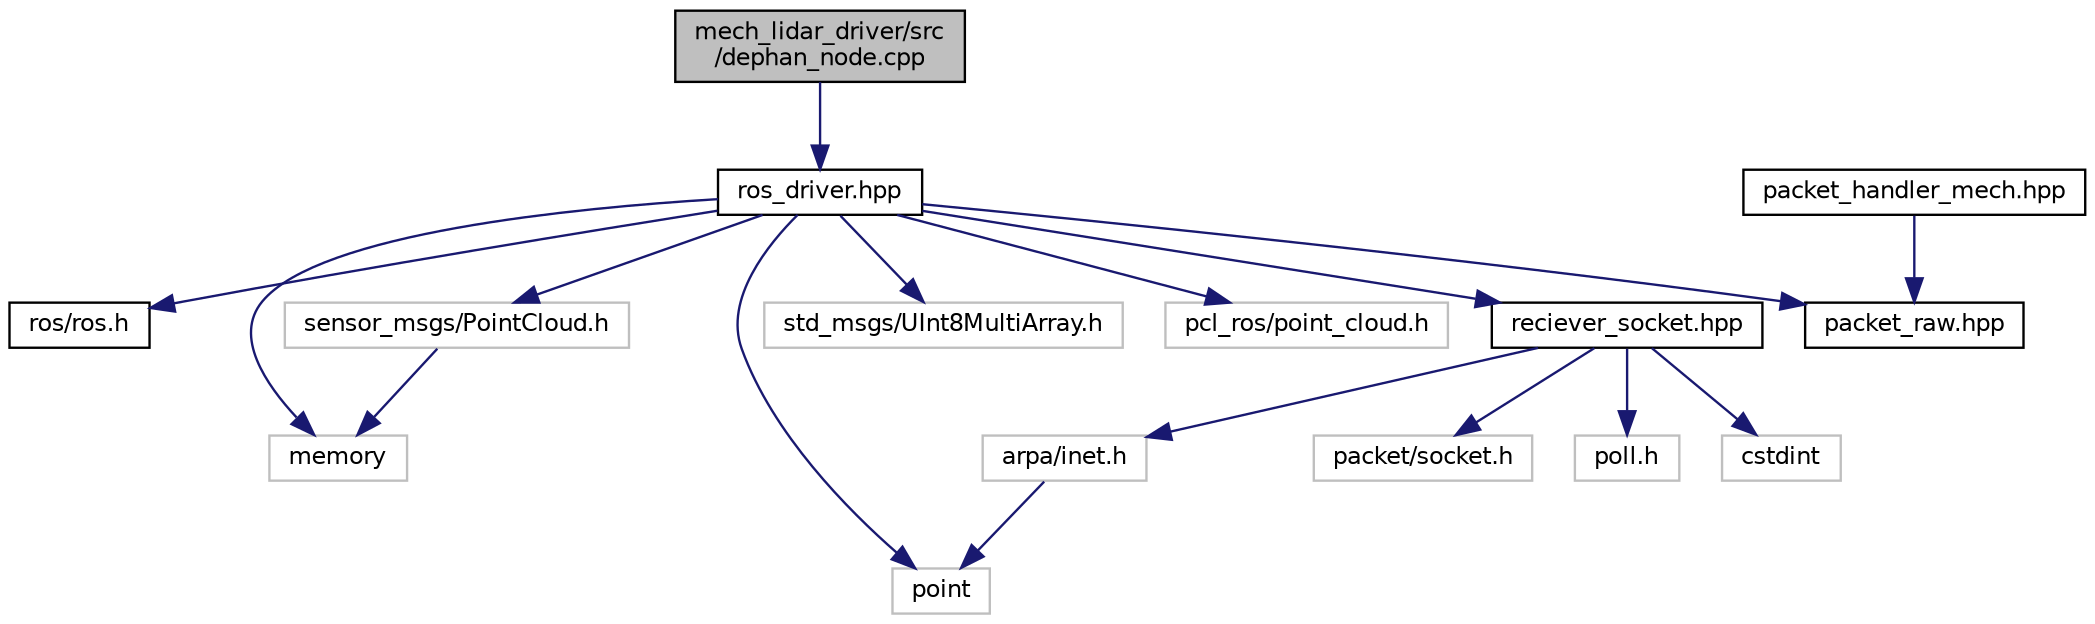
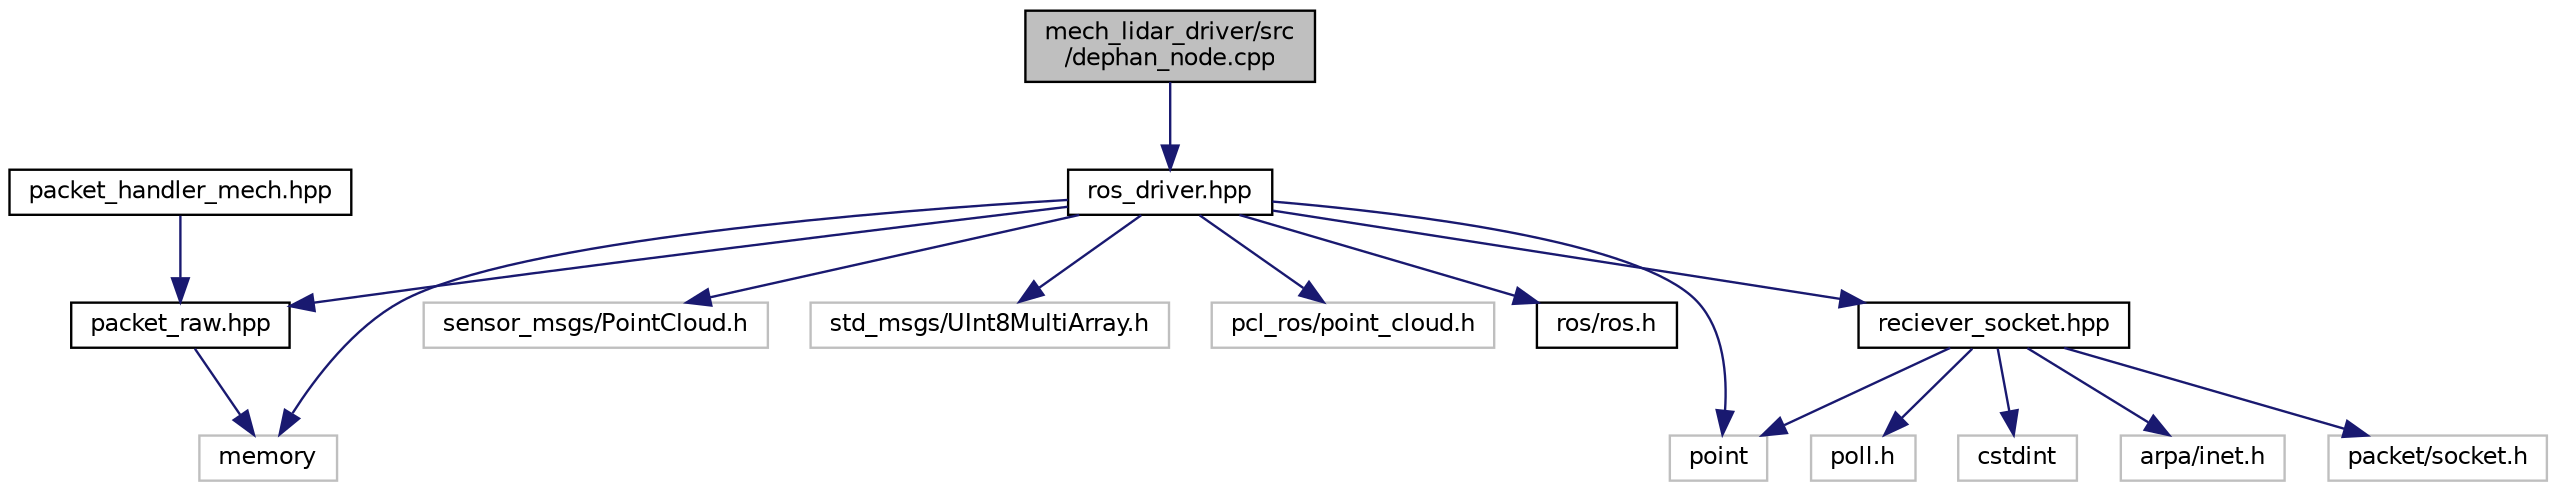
edge "sensor_msgs/PointCloud.h" -> "memory": now "packet_raw.hpp" -> "memory"
edge "arpa/inet.h" -> "point": now "reciever_socket.hpp" -> "point"
